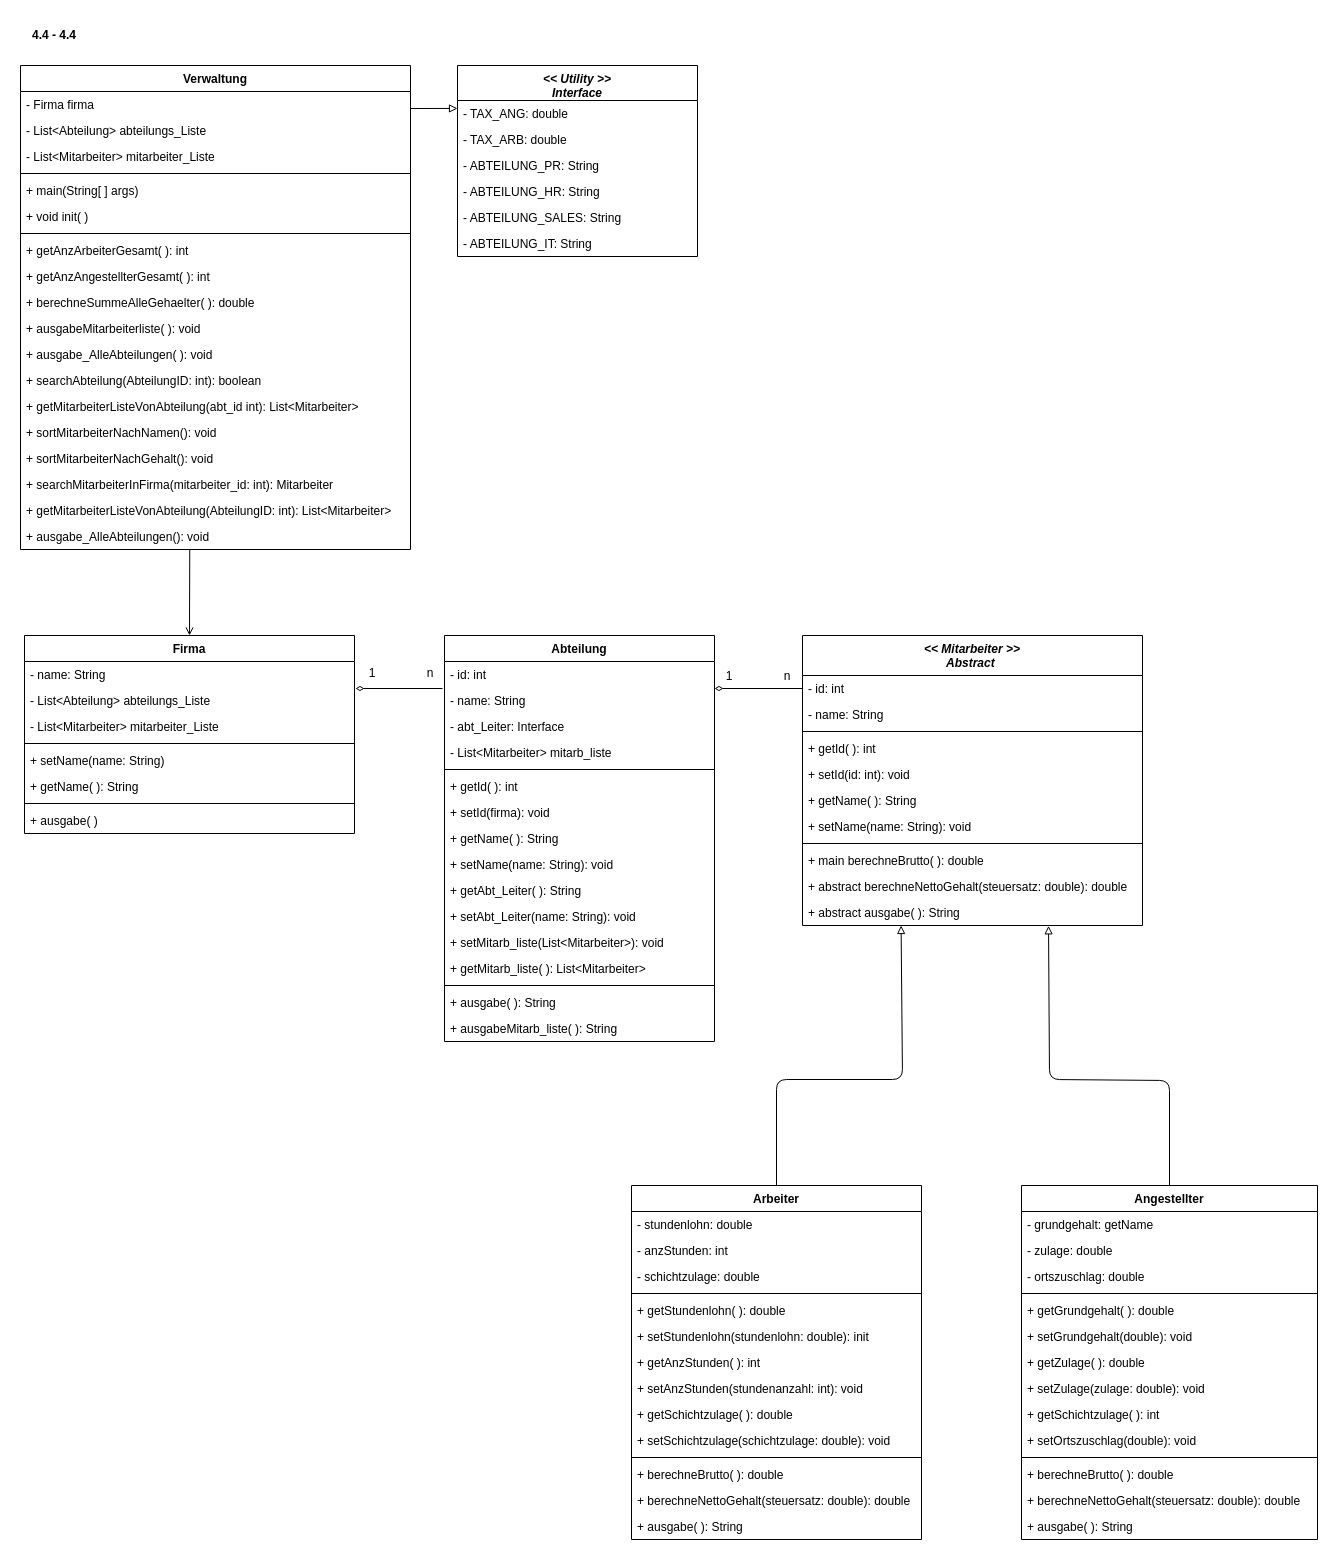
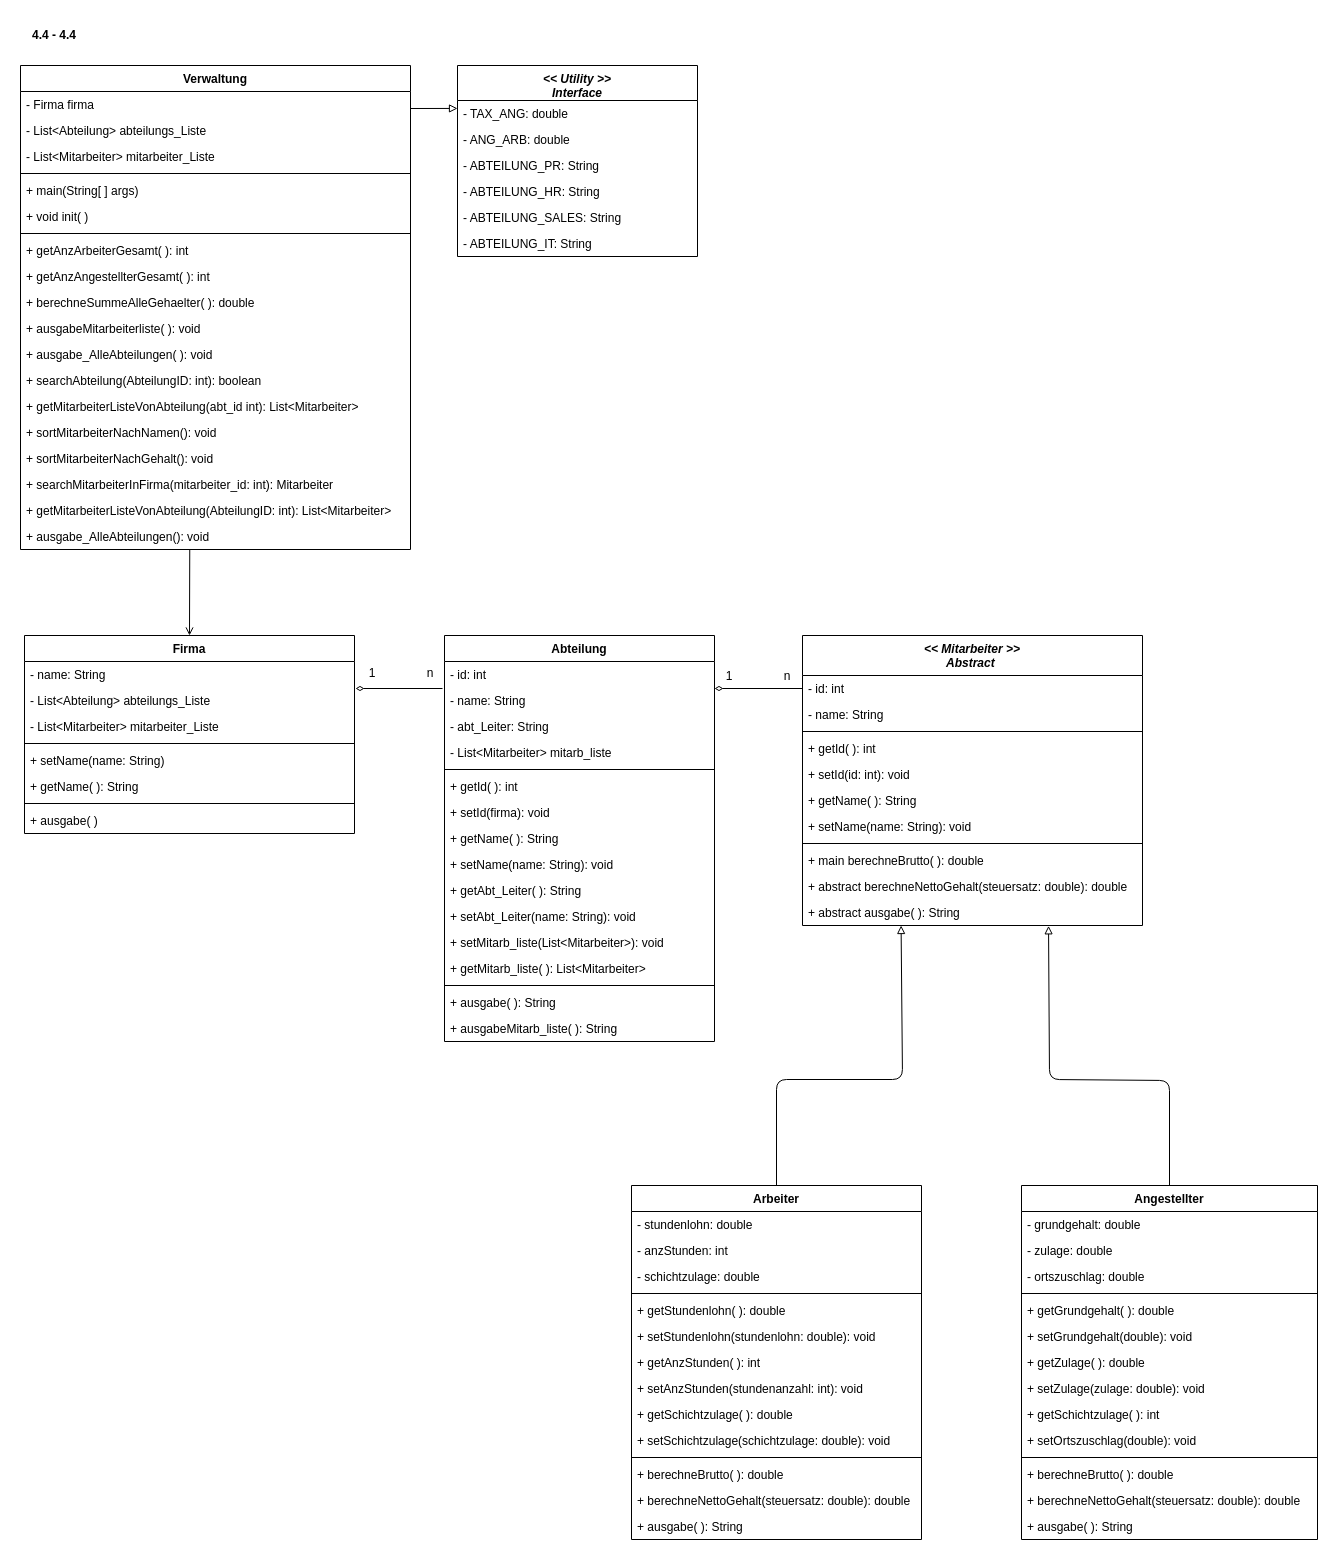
node "- TAX_ARB: double": label "- TAX_ARB: double" -> "- ANG_ARB: double"
node "- abt_Leiter: Interface": label "- abt_Leiter: Interface" -> "- abt_Leiter: String"
node "- grundgehalt: getName": label "- grundgehalt: getName" -> "- grundgehalt: double"
node "+ setStundenlohn(stundenlohn: double): init": label "+ setStundenlohn(stundenlohn: double): init" -> "+ setStundenlohn(stundenlohn: double): void"
